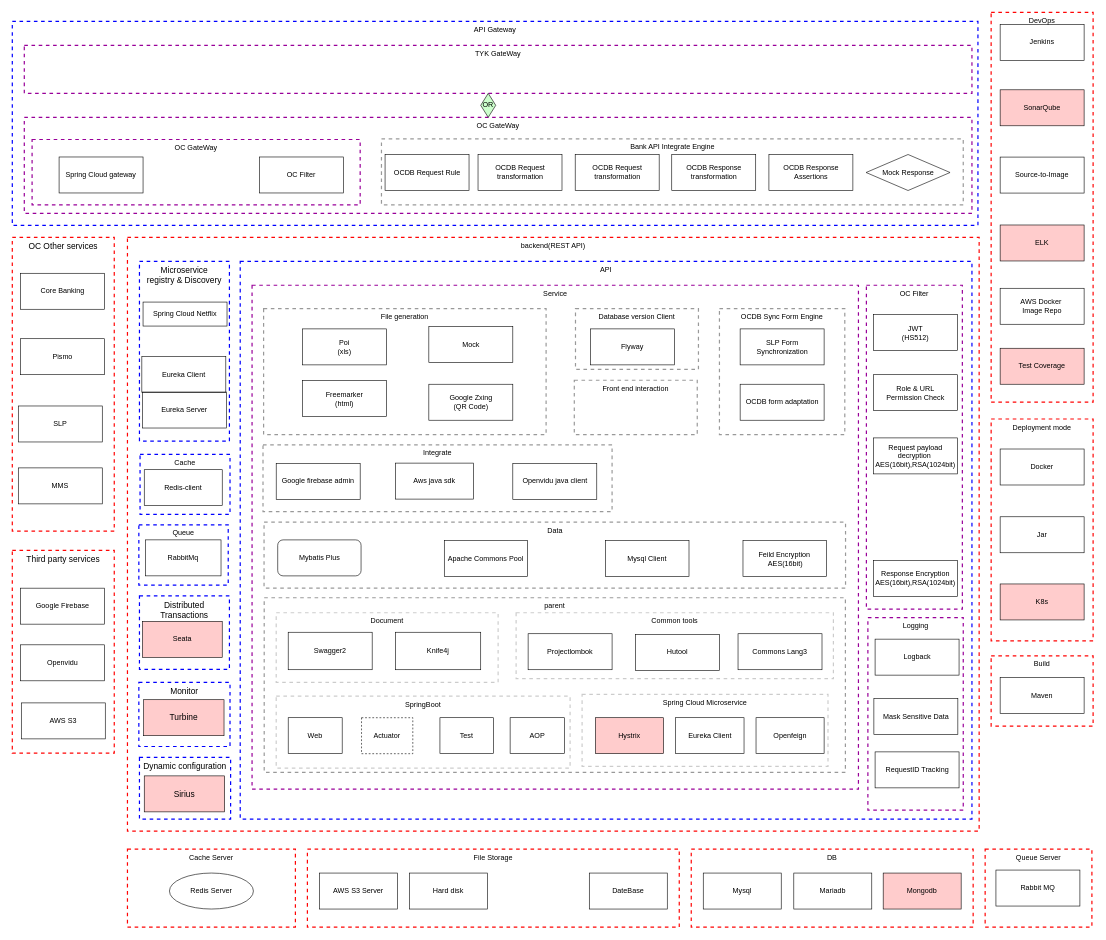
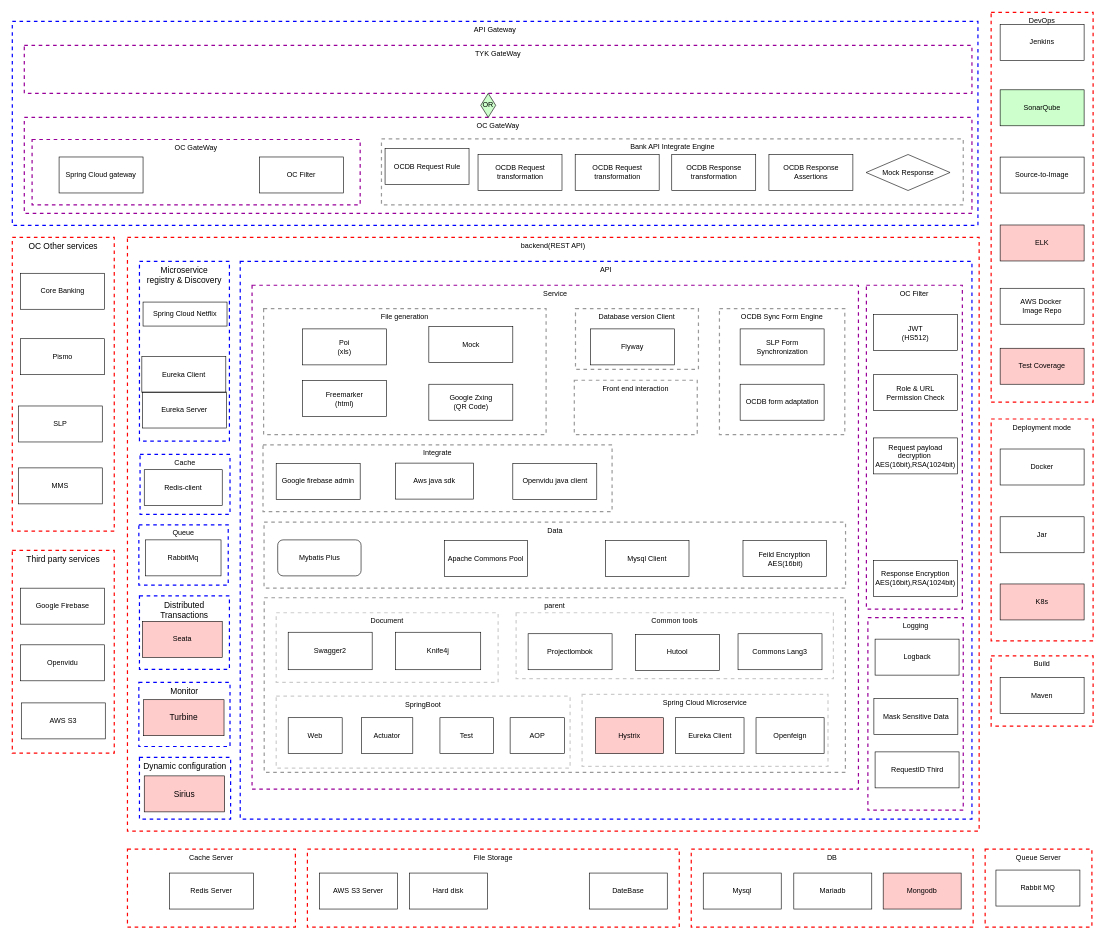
node "SonarQube": fillcolor #ffcccc -> #ccffcc
node "OCDB Request Rule": moved (427, 173) -> (427, 167)
node "Actuator": style dashed -> solid
node "RequestID Tracking": label "RequestID Tracking" -> "RequestID Third"
node "Redis Server": shape ellipse -> rectangle
